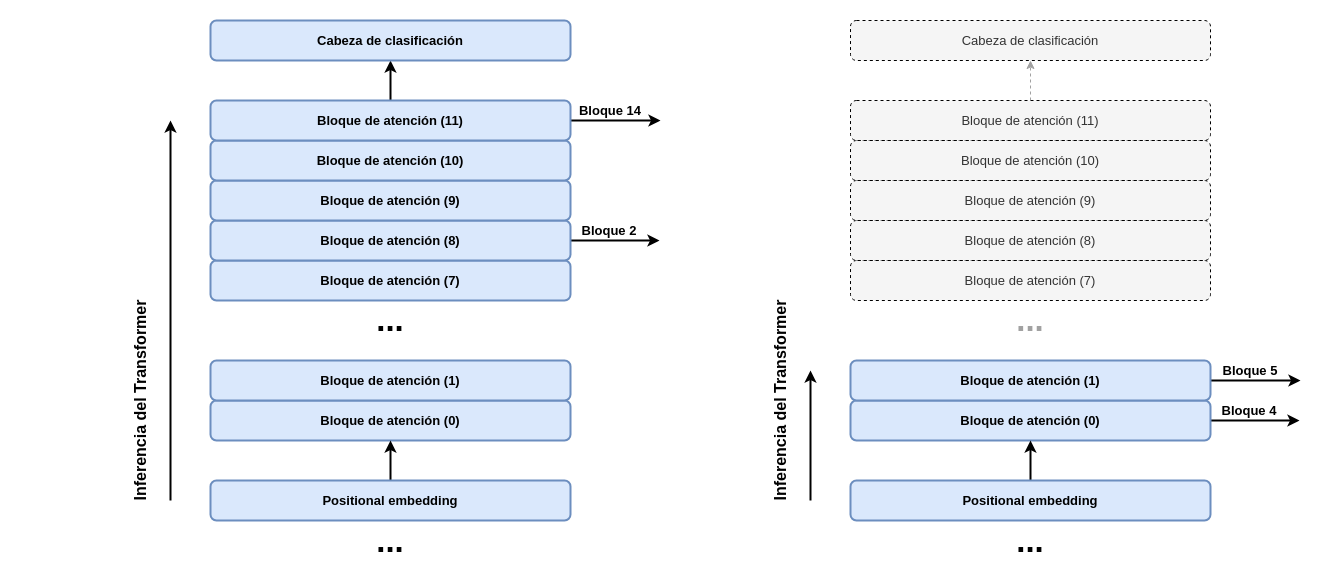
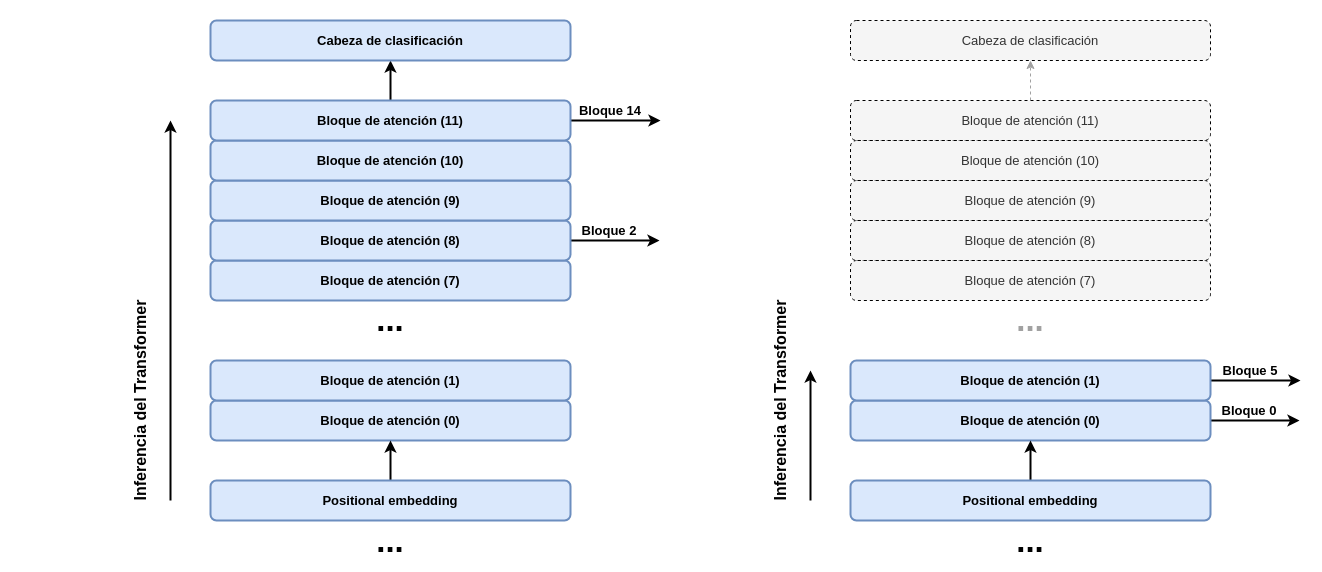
node "Bloque 4": label "Bloque 4" -> "Bloque 0"
